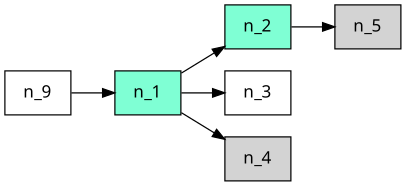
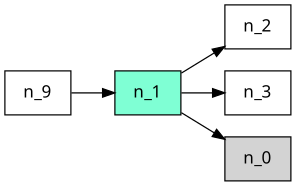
node "n_2": fillcolor aquamarine -> white
node "n_5": removed
node "n_4": label "n_4" -> "n_0"
